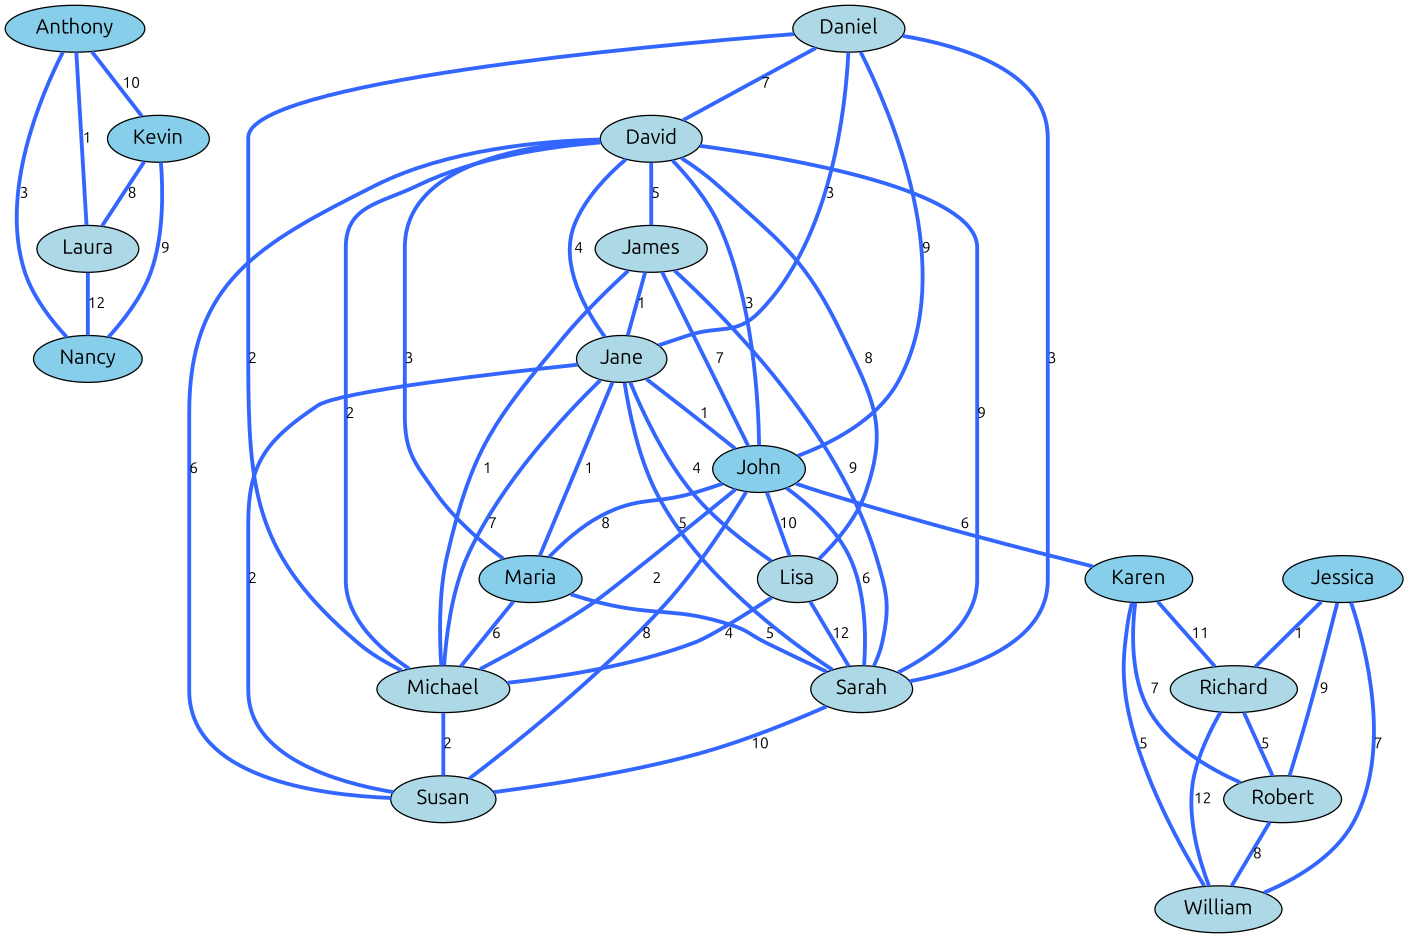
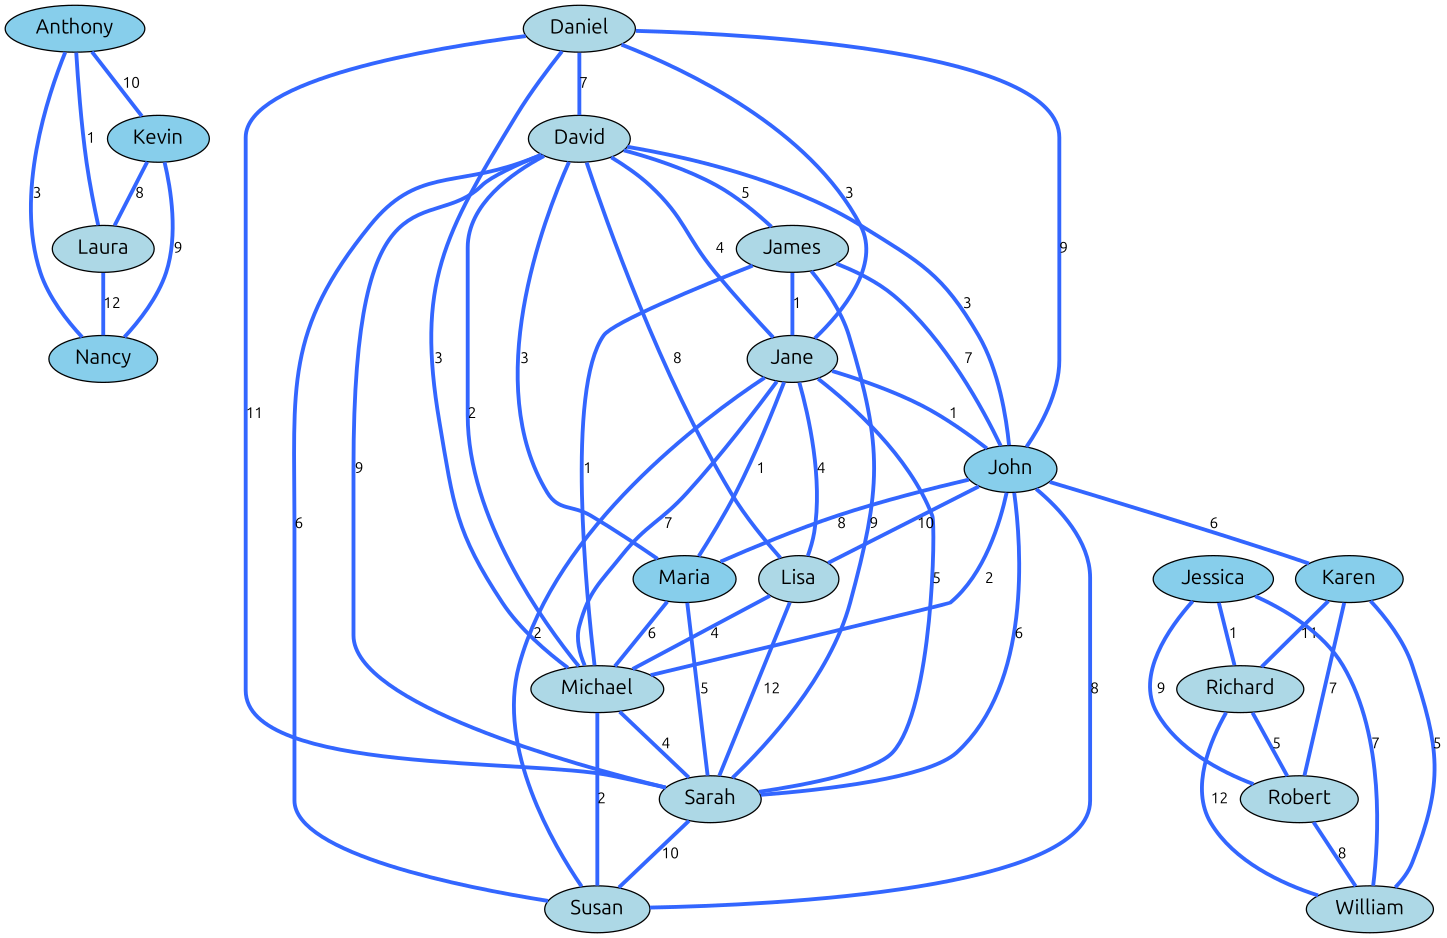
edge "Daniel" -- "Michael": label "2" -> "3"
edge "Daniel" -- "Sarah": label "3" -> "11"
edge "Michael" -- "Sarah": added, label "4"
